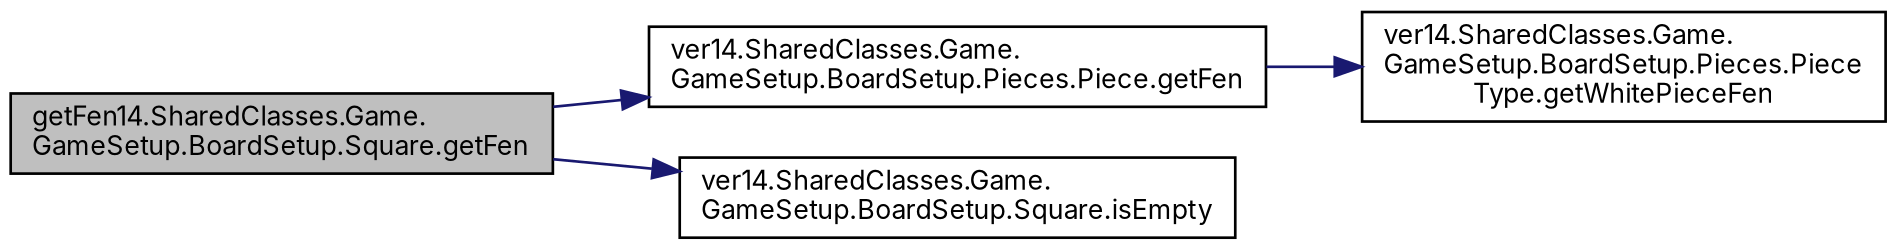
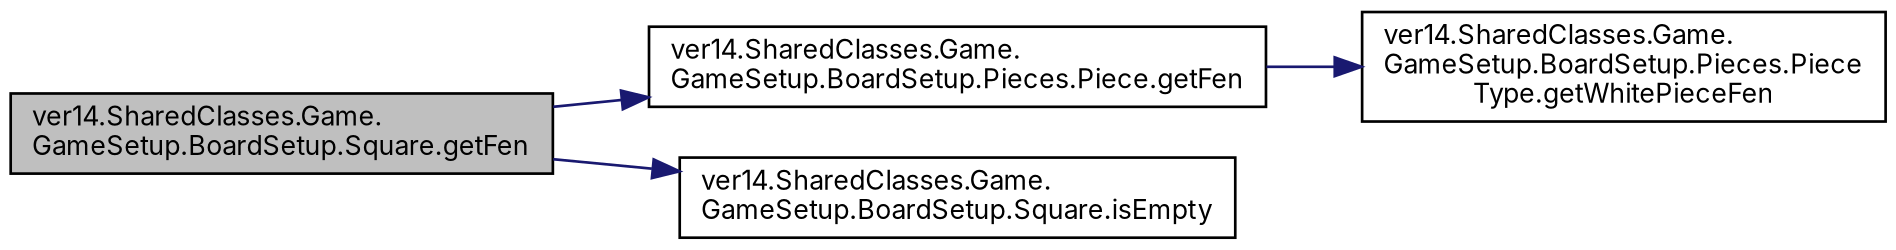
node "getFen14.SharedClasses.Game. GameSetup.BoardSetup.Square.getFen": label "getFen14.SharedClasses.Game. GameSetup.BoardSetup.Square.getFen" -> "ver14.SharedClasses.Game. GameSetup.BoardSetup.Square.getFen"
